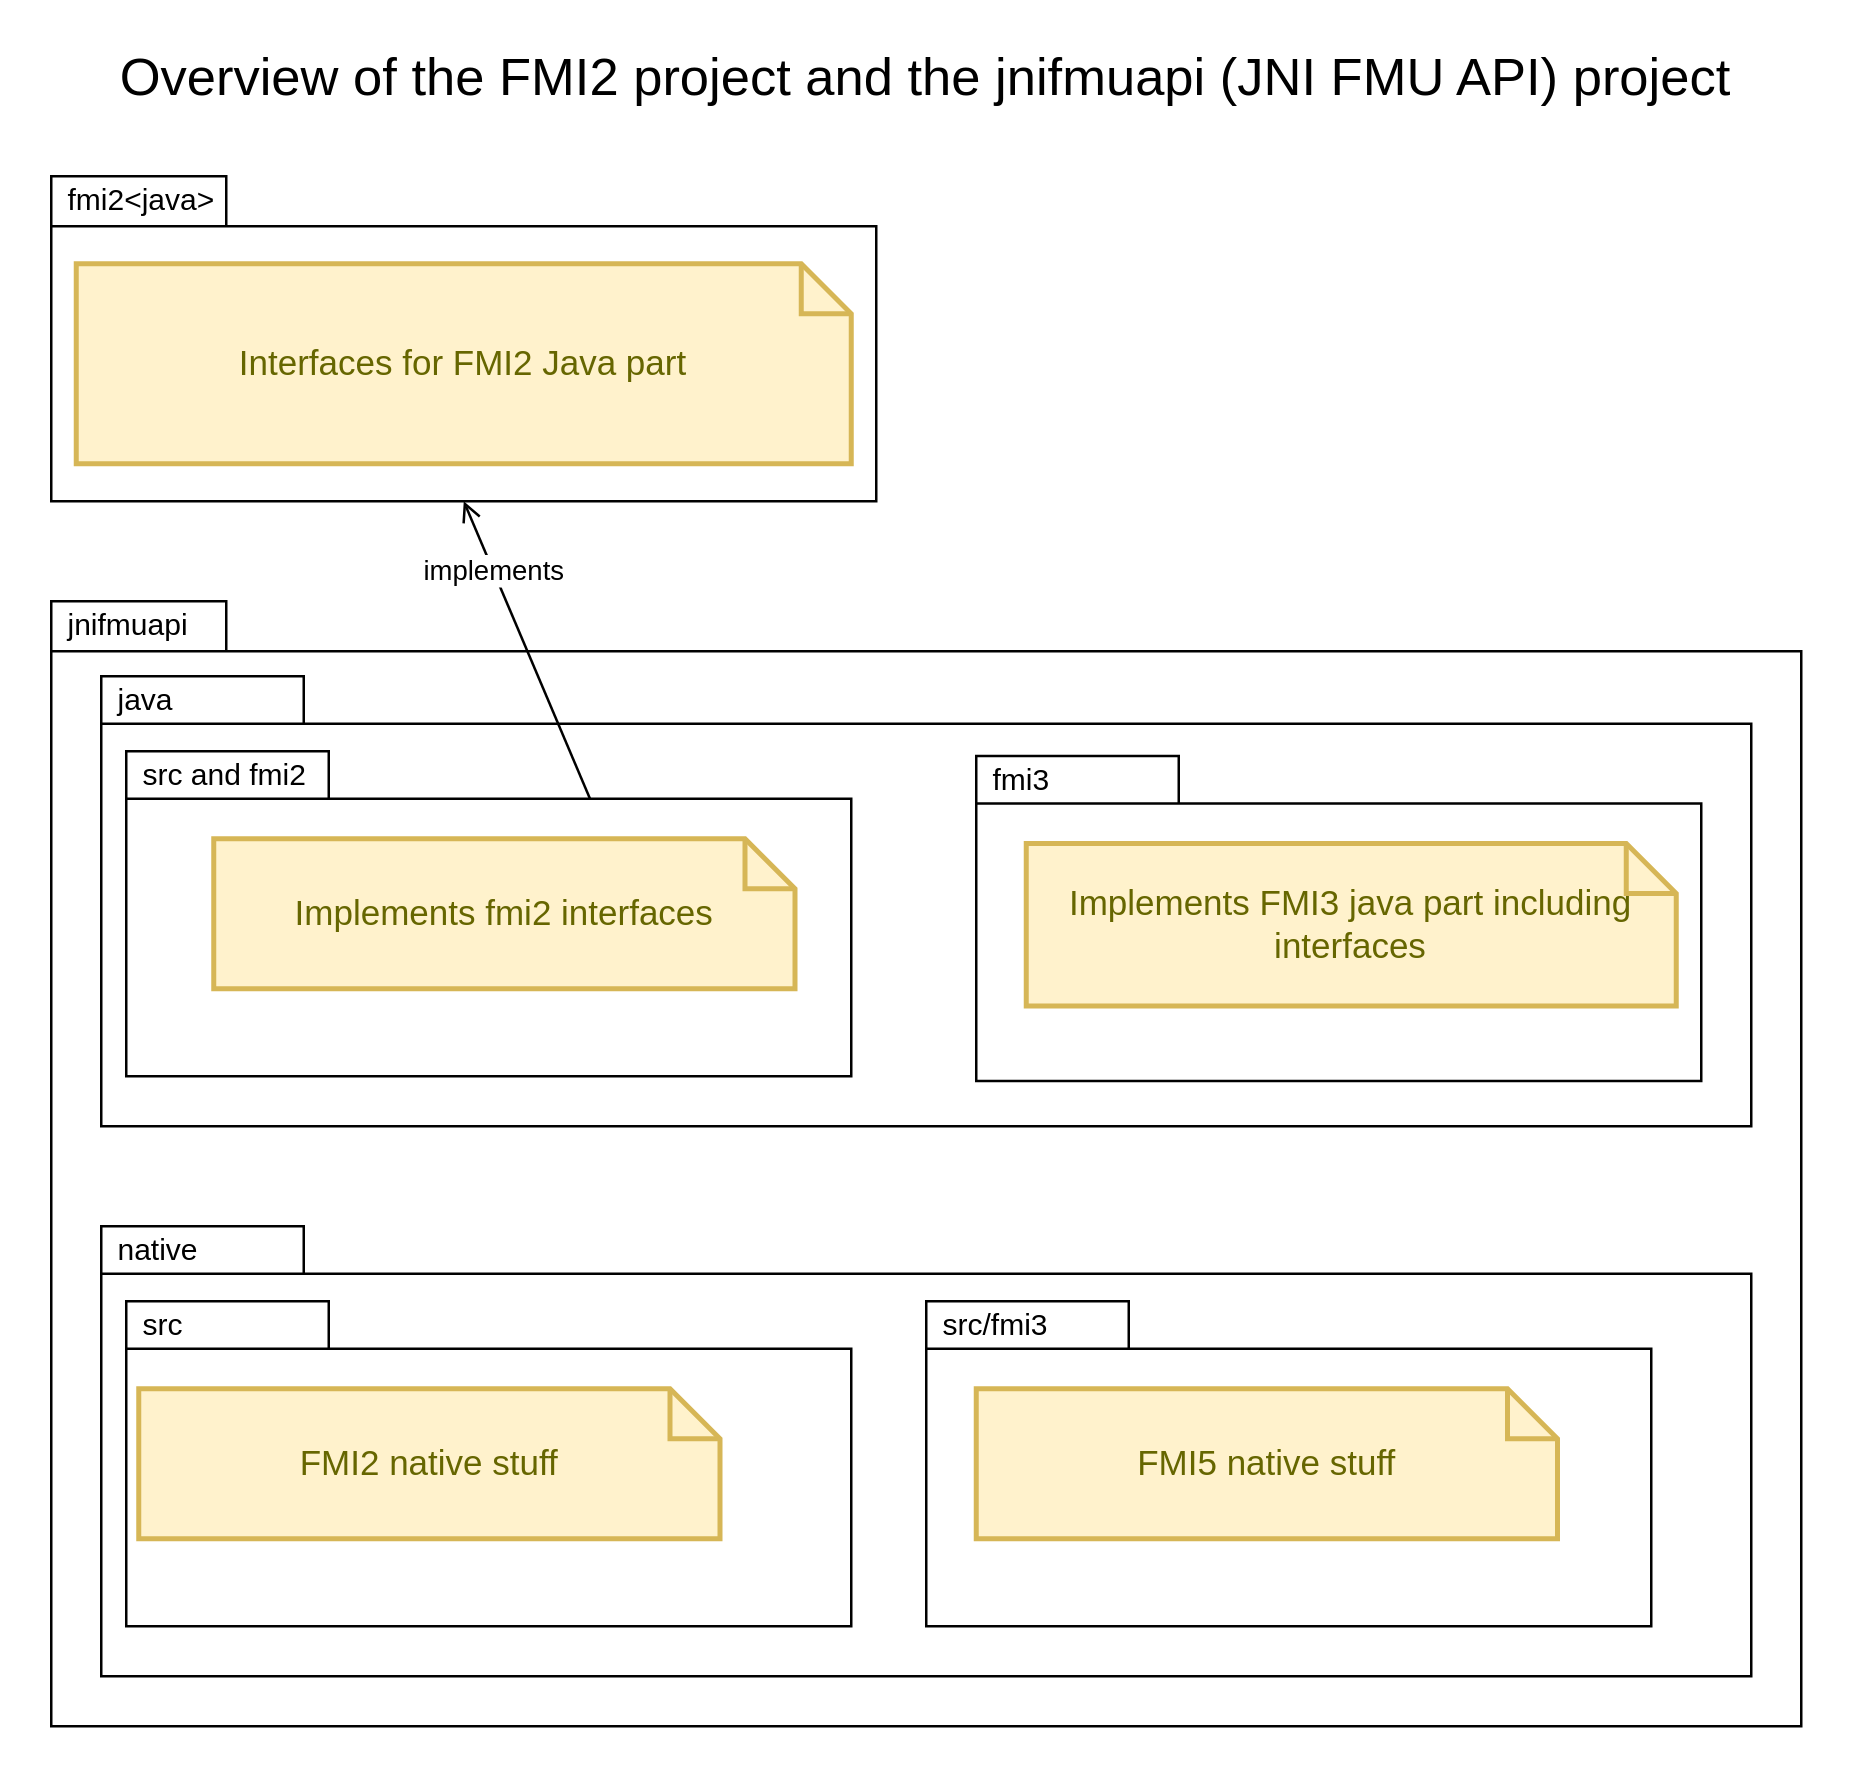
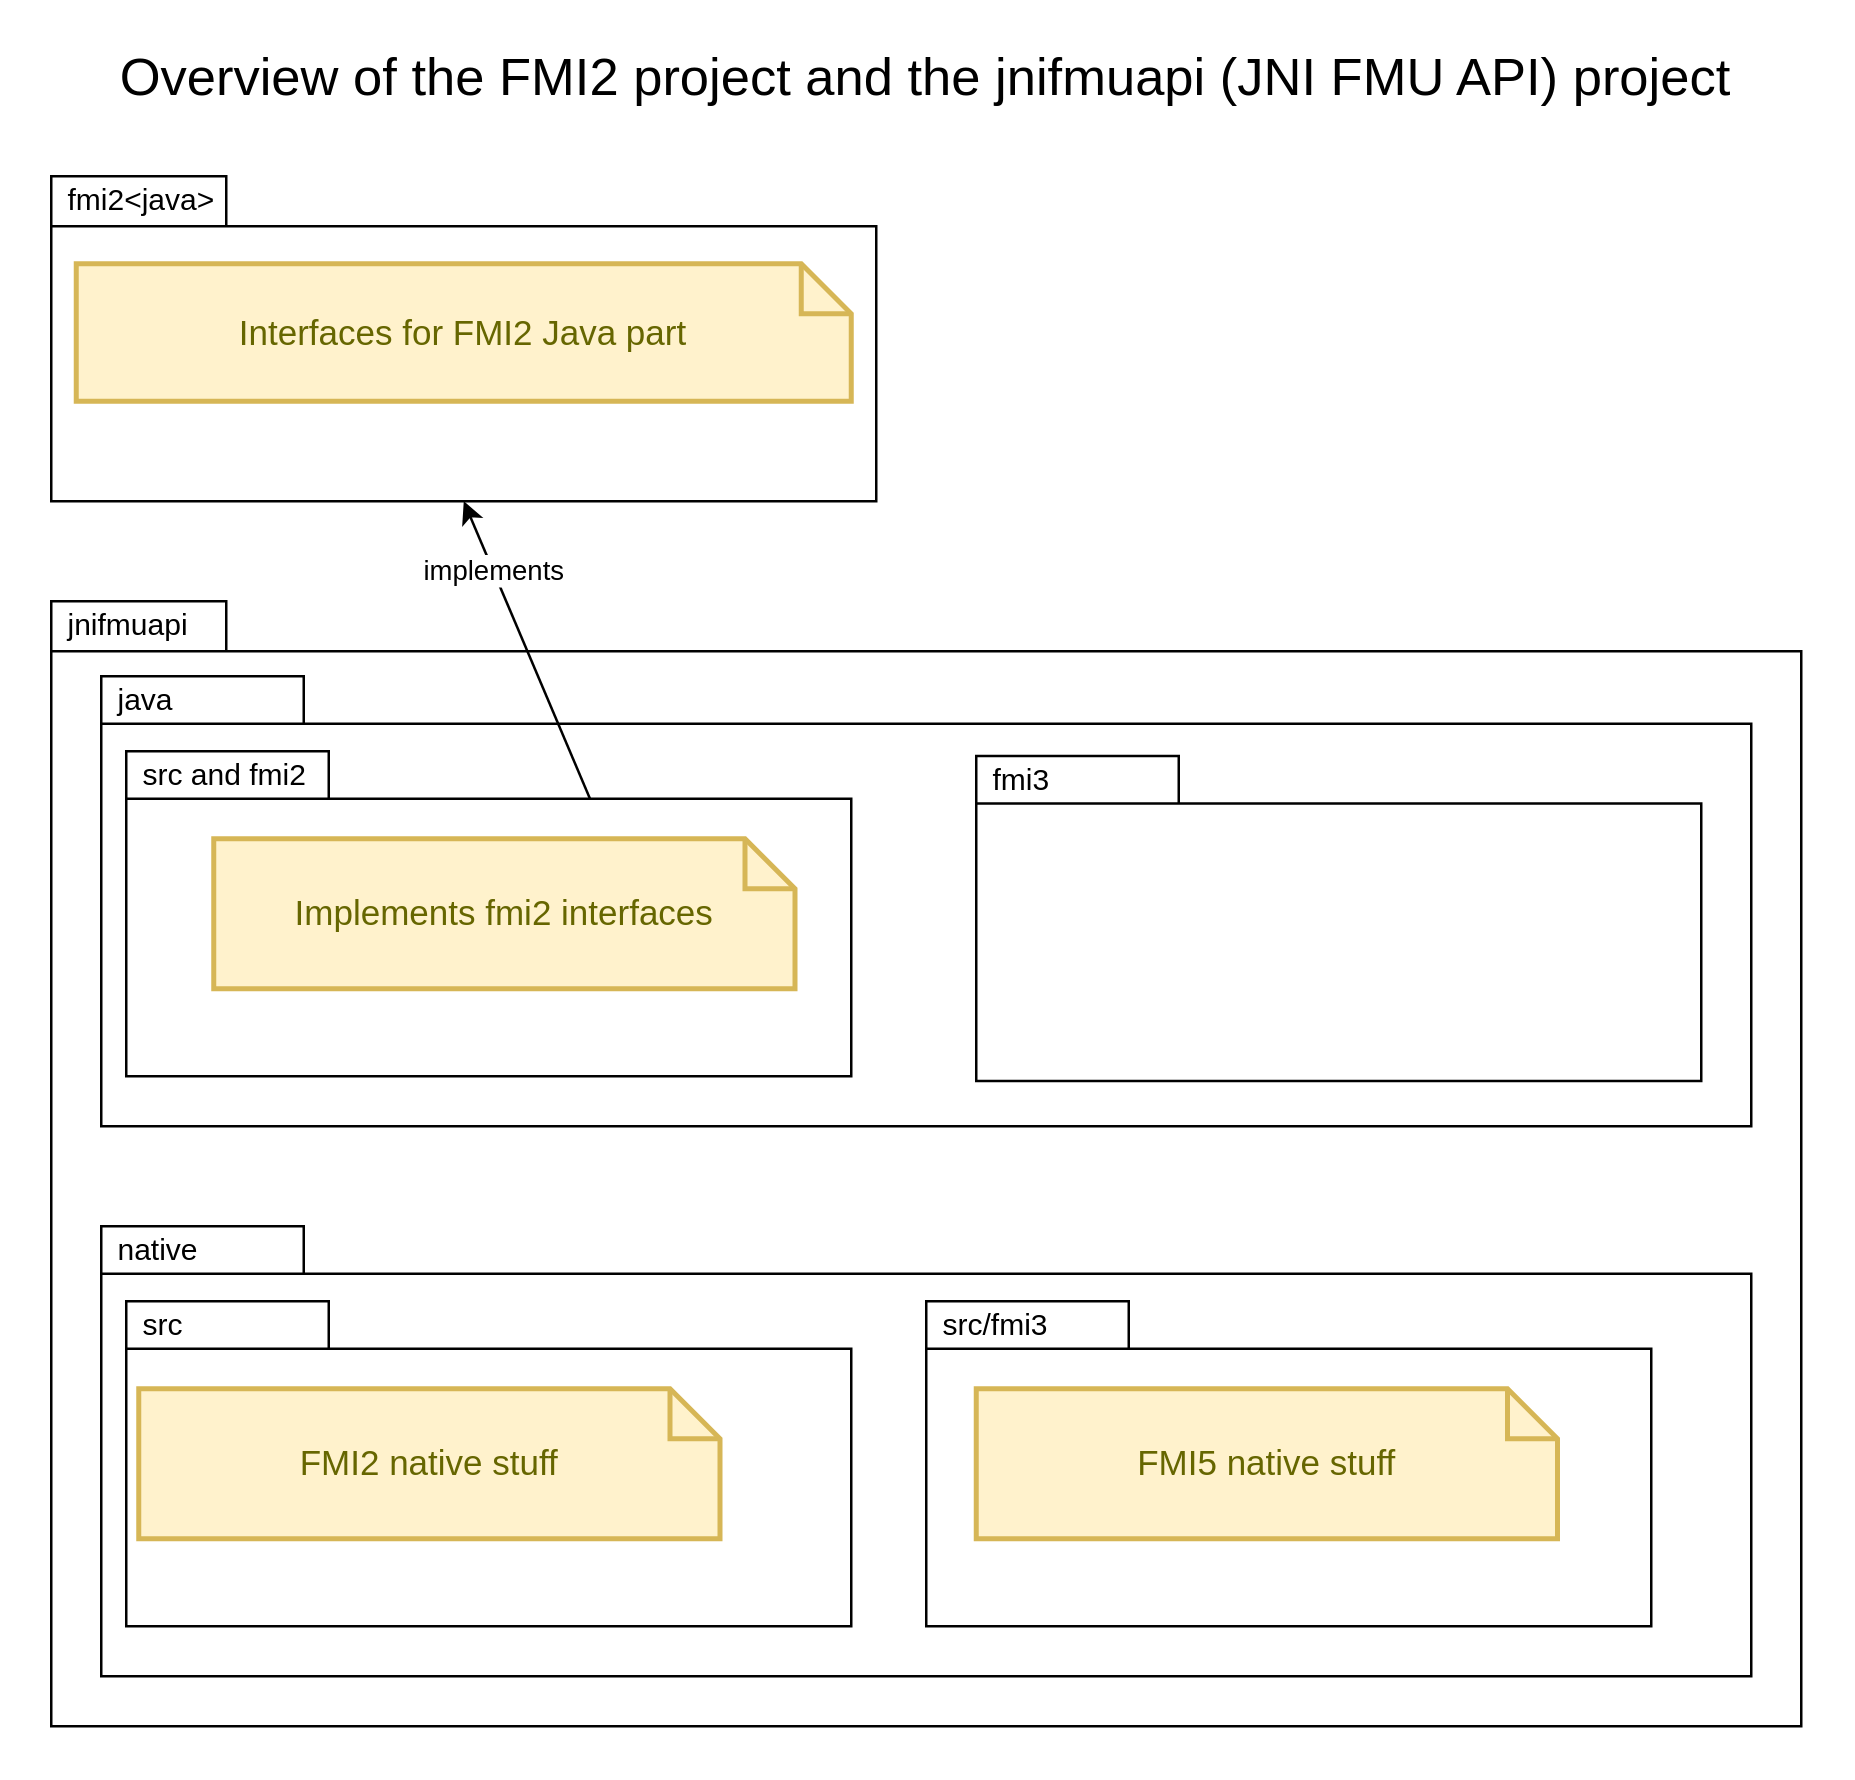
node "Interfaces for FMI2 Java part": size 775x200 -> 775x138
edge "src and fmi2" -> "fmi2<java>": arrowhead open -> classic
node "Implements FMI3 java part including interfaces": removed
